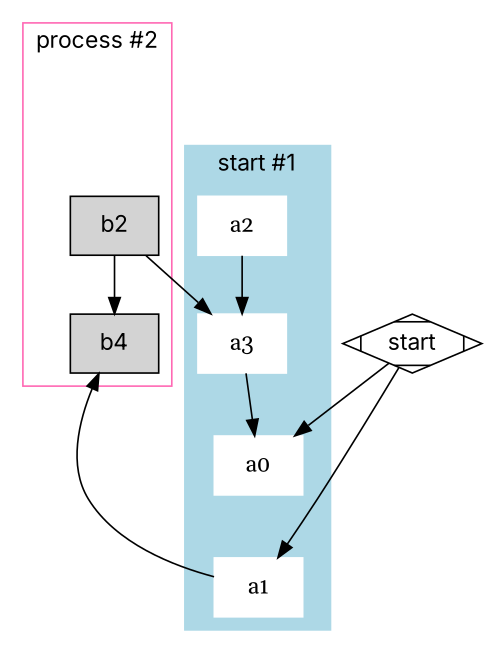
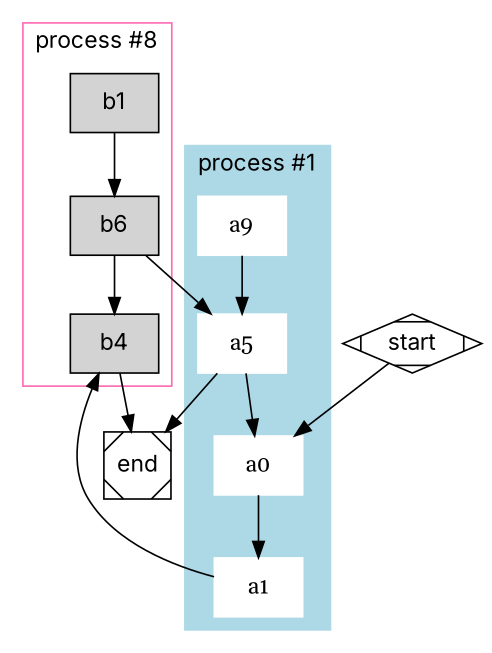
cluster "process #2": label "process #2" -> "process #8"
node "b1": added
cluster "start #1": label "start #1" -> "process #1"
node "b2": label "b2" -> "b6"
node "a2": label "a2" -> "a9"
node "a3": label "a3" -> "a5"
edge "start" -> "a1": now "a0" -> "a1"
node "end": added
